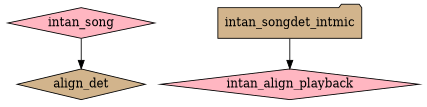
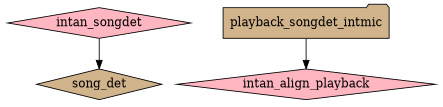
node "intan_song": label "intan_song" -> "intan_songdet"
node "intan_songdet_intmic": label "intan_songdet_intmic" -> "playback_songdet_intmic"
node "align_det": label "align_det" -> "song_det"
